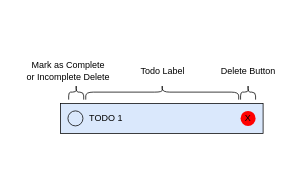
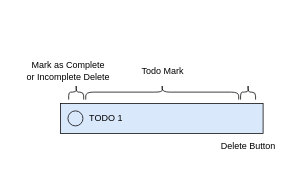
node "Todo Label": label "Todo Label" -> "Todo Mark"
node "Delete Button": moved (248, 71) -> (248, 146)
node "X": removed
